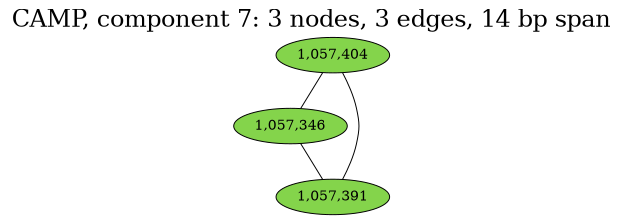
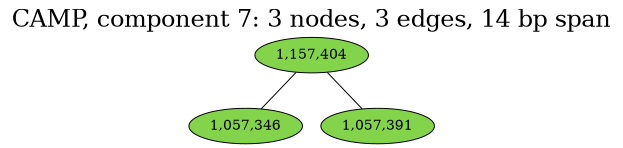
node "1,057,404": label "1,057,404" -> "1,157,404"
edge "1,057,346" -- "1,057,391": removed
